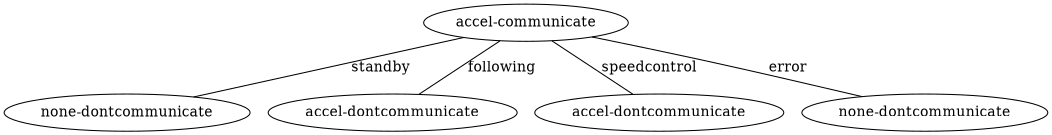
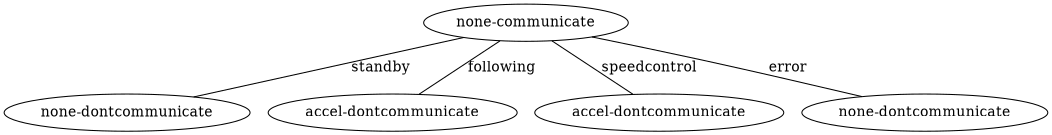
node "accel-communicate": label "accel-communicate" -> "none-communicate"
